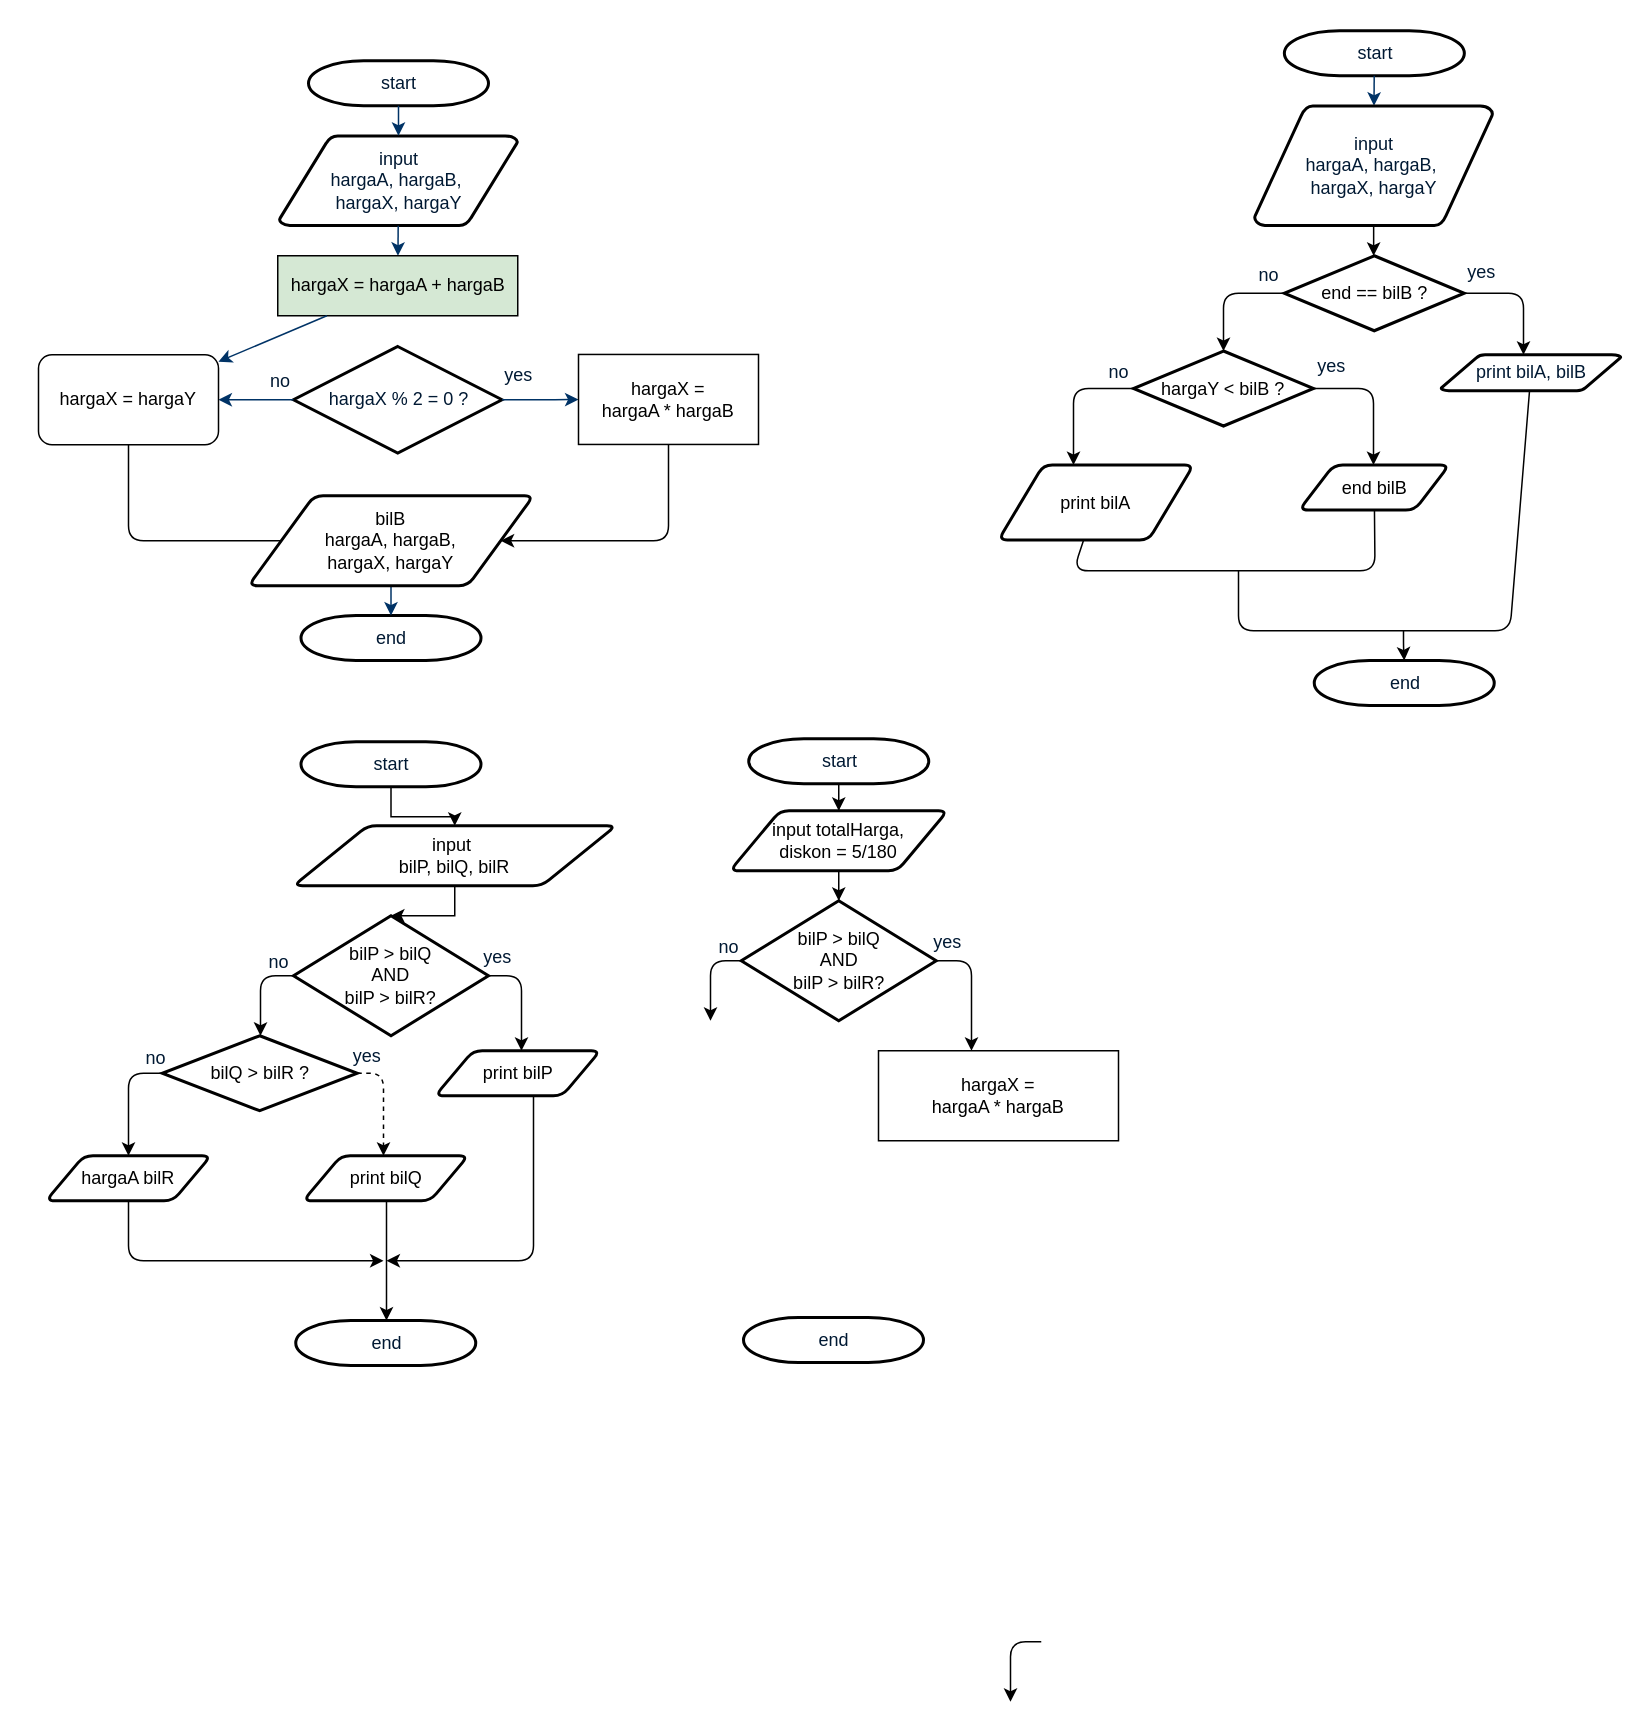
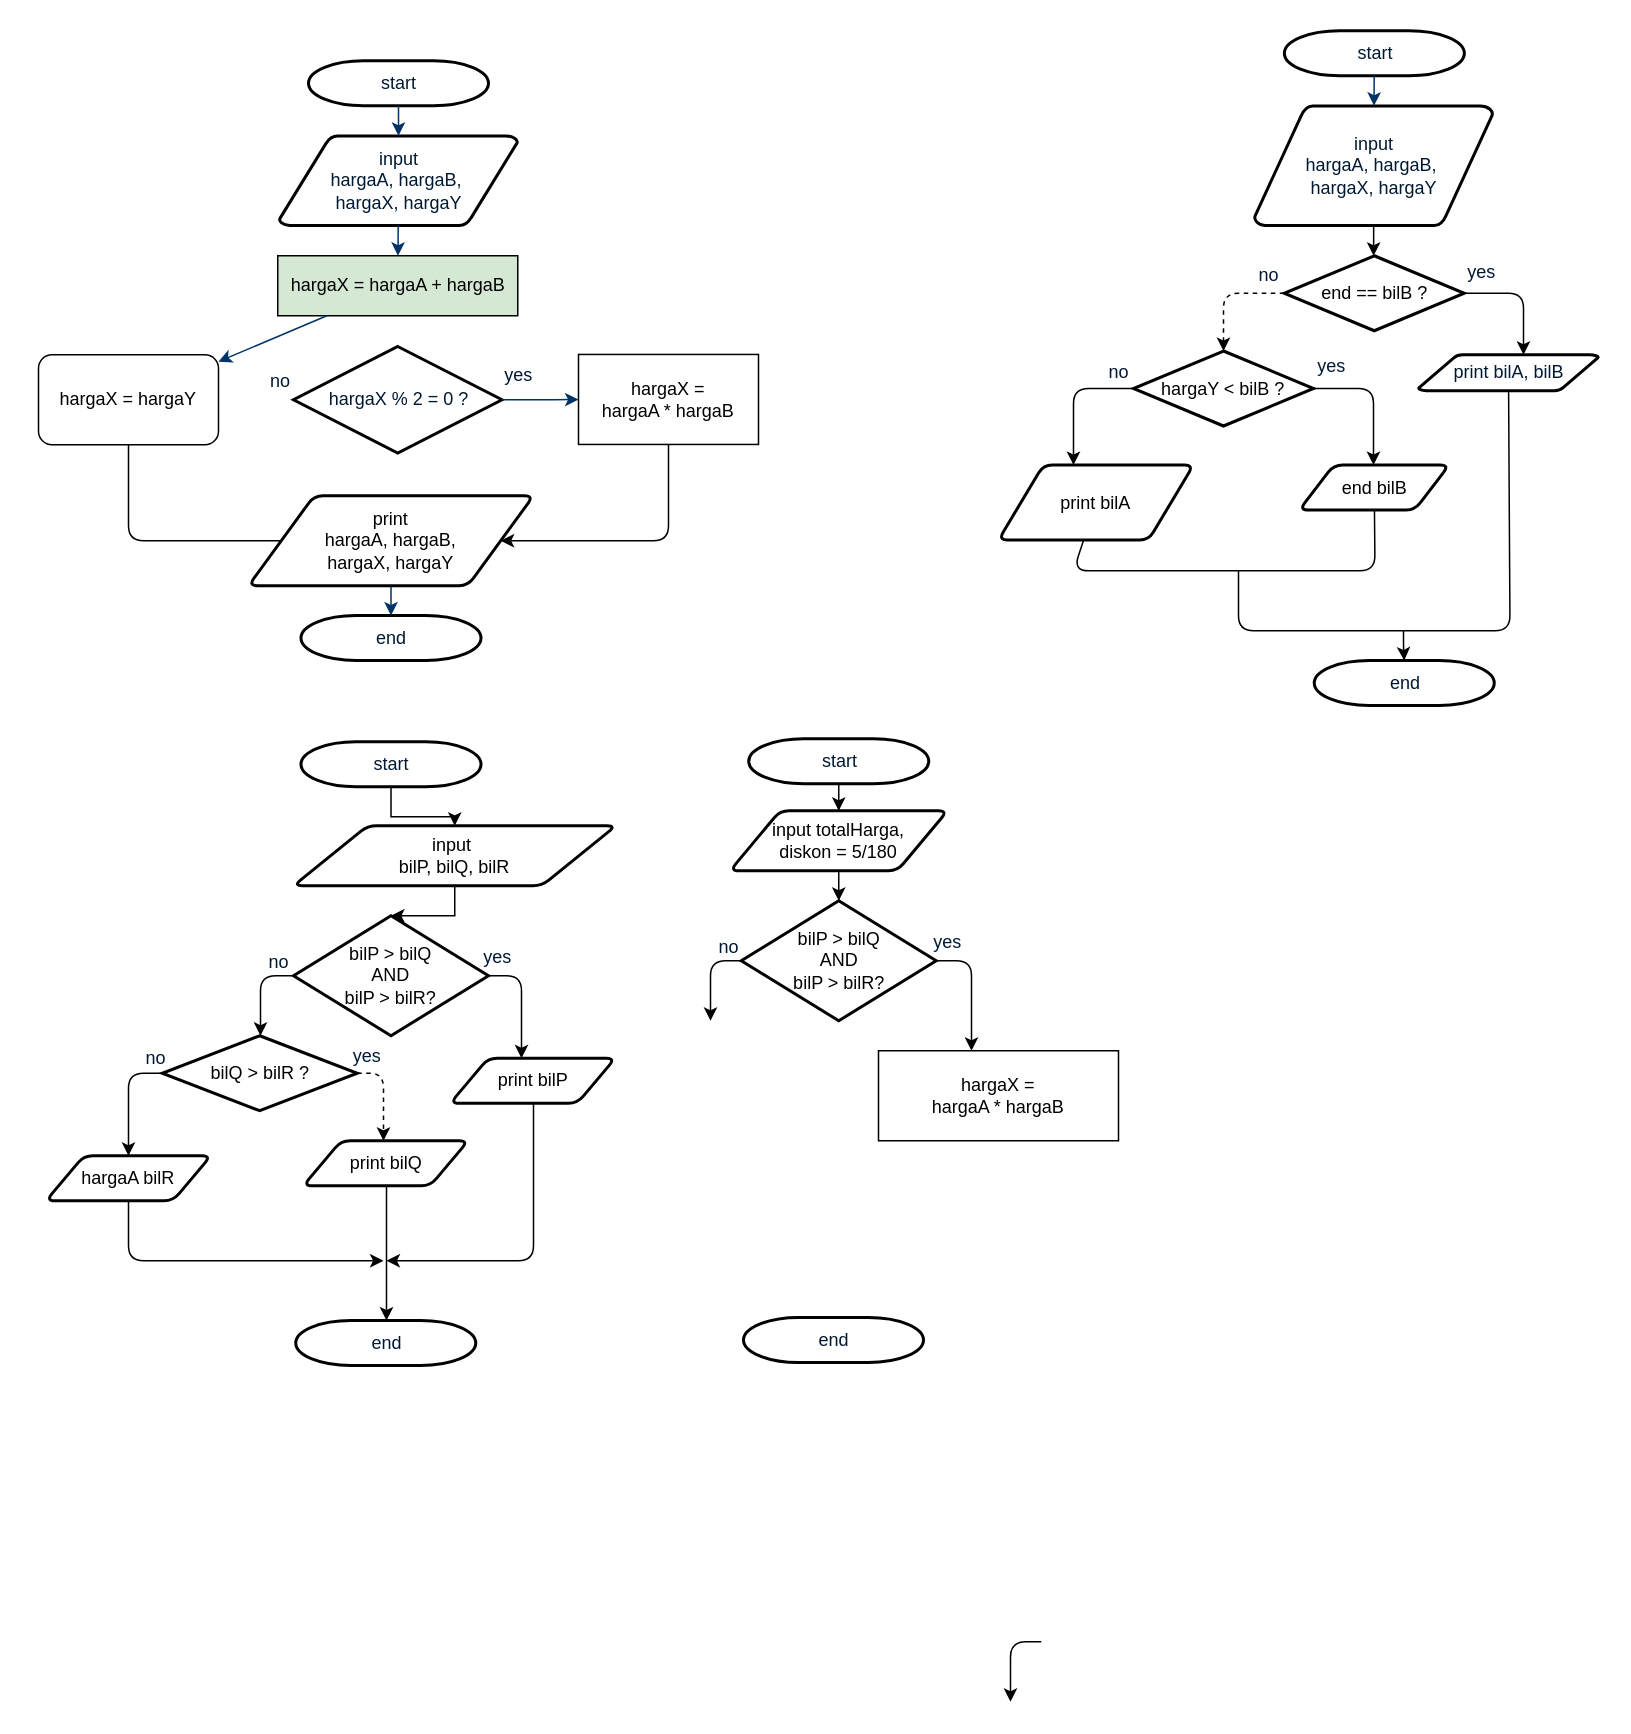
edge "end == bilB ?" -> "hargaY < bilB ?": style solid -> dashed
node "print bilA, bilB": moved (1531, 373) -> (1508, 373)
edge "hargaX % 2 = 0 ?" -> "hargaX = hargaY": removed
node "bilB hargaA, hargaB, hargaX, hargaY": label "bilB hargaA, hargaB, hargaX, hargaY" -> "print hargaA, hargaB, hargaX, hargaY"
node "print bilP": moved (518, 1073) -> (533, 1081)
node "print bilQ": moved (386, 1178) -> (386, 1163)
